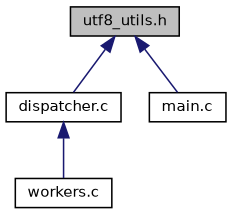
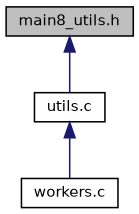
node "utf8_utils.h": label "utf8_utils.h" -> "main8_utils.h"
node "dispatcher.c": label "dispatcher.c" -> "utils.c"
node "main.c": removed
